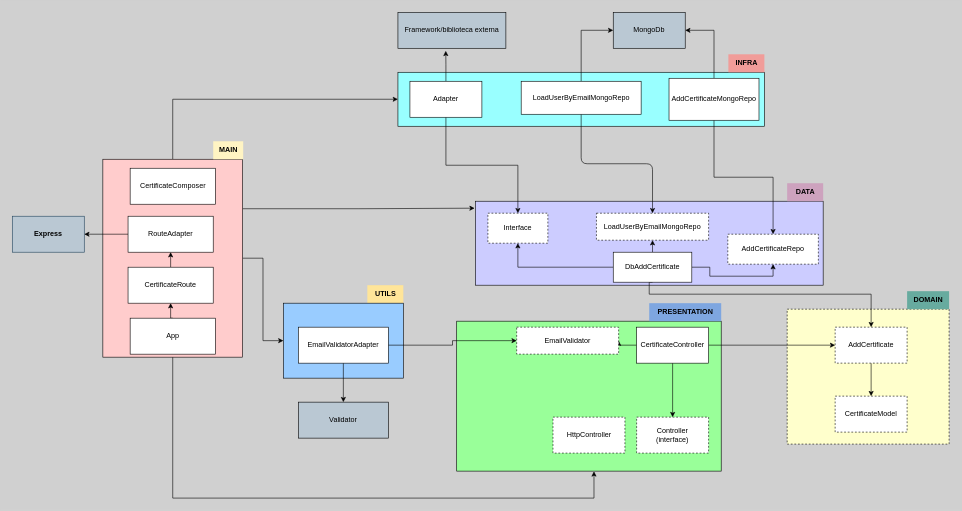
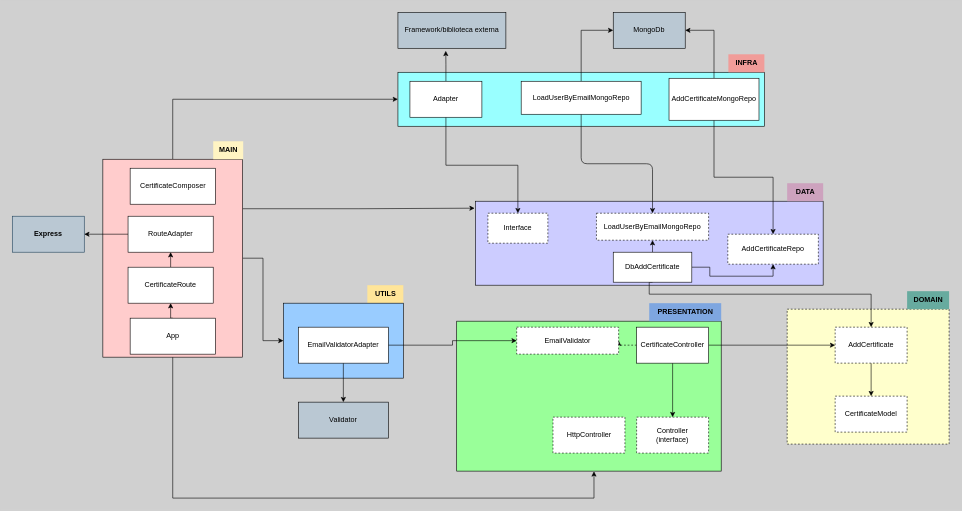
edge "DbAddCertificate" -> "Interface": removed
edge "CertificateController" -> "EmailValidator": style solid -> dashed
